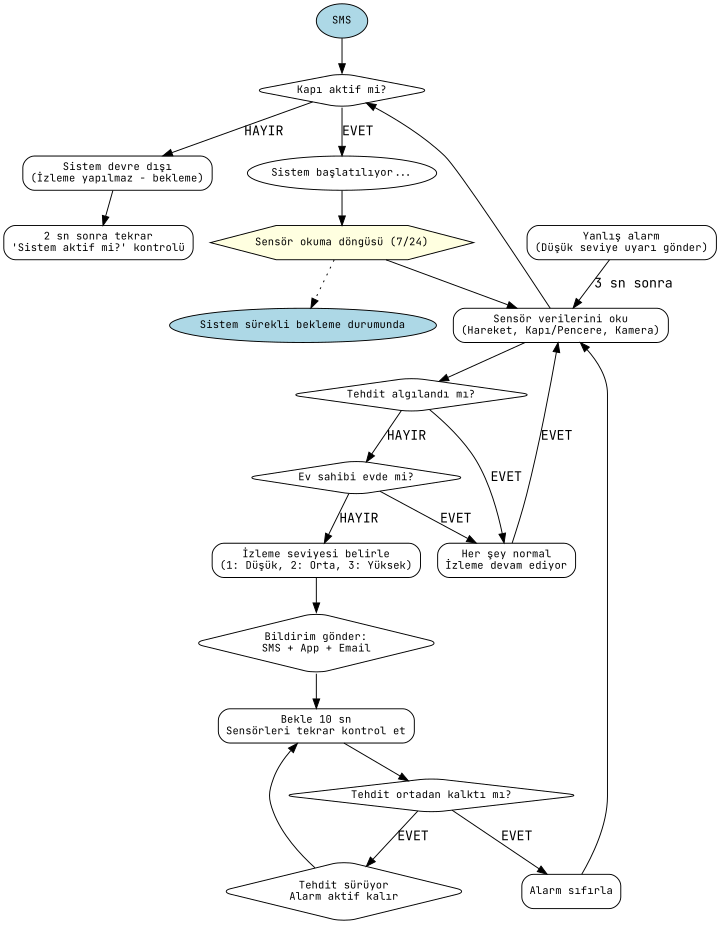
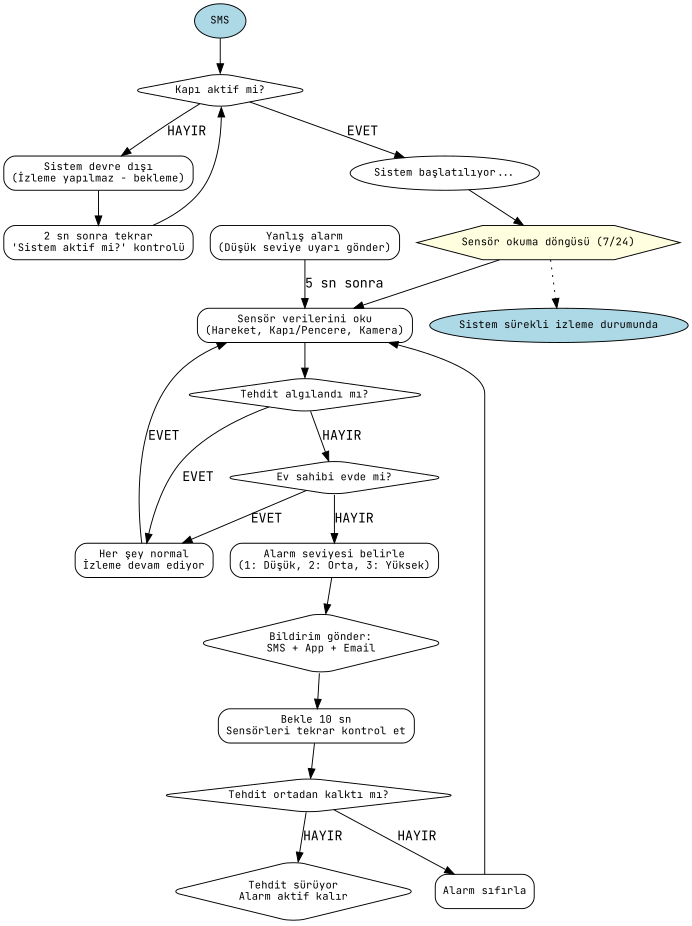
edge "Sensör verilerini oku (Hareket, Kapı/Pencere, Kamera)" -> "Kapı aktif mi?": now "2 sn sonra tekrar 'Sistem aktif mi?' kontrolü" -> "Kapı aktif mi?"
edge "Yanlış alarm (Düşük seviye uyarı gönder)" -> "Sensör verilerini oku (Hareket, Kapı/Pencere, Kamera)": label "3 sn sonra" -> "5 sn sonra"
node "Sistem sürekli bekleme durumunda": label "Sistem sürekli bekleme durumunda" -> "Sistem sürekli izleme durumunda"
node "İzleme seviyesi belirle (1: Düşük, 2: Orta, 3: Yüksek)": label "İzleme seviyesi belirle (1: Düşük, 2: Orta, 3: Yüksek)" -> "Alarm seviyesi belirle (1: Düşük, 2: Orta, 3: Yüksek)"
edge "Tehdit sürüyor Alarm aktif kalır" -> "Bekle 10 sn Sensörleri tekrar kontrol et": removed
edge "Tehdit ortadan kalktı mı?" -> "Tehdit sürüyor Alarm aktif kalır": label "EVET" -> "HAYIR"
edge "Tehdit ortadan kalktı mı?" -> "Alarm sıfırla": label "EVET" -> "HAYIR"
